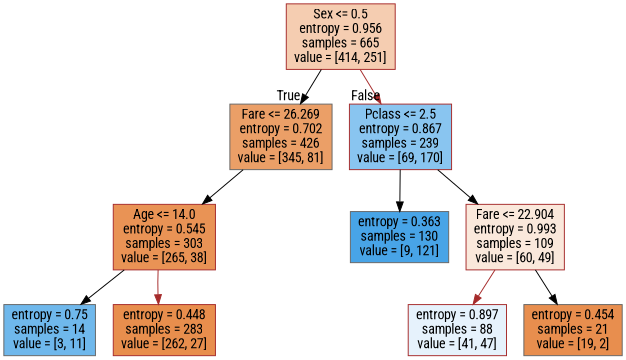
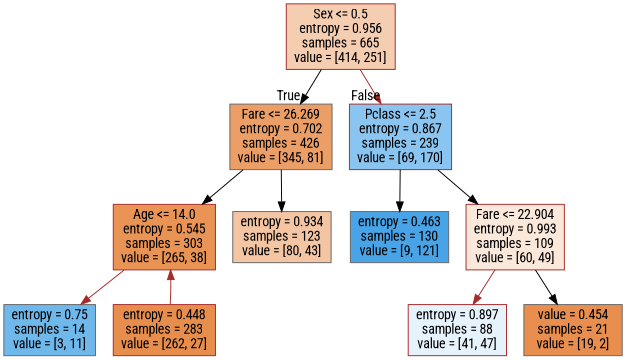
node "entropy = 0.934 samples = 123 value = [80, 43]": added
node "entropy = 0.363 samples = 130 value = [9, 121]": label "entropy = 0.363 samples = 130 value = [9, 121]" -> "entropy = 0.463 samples = 130 value = [9, 121]"
edge "Age <= 14.0 entropy = 0.545 samples = 303 value = [265, 38]" -> "entropy = 0.448 samples = 283 value = [262, 27]": reversed
edge "Age <= 14.0 entropy = 0.545 samples = 303 value = [265, 38]" -> "entropy = 0.75 samples = 14 value = [3, 11]": color black -> brown
node "entropy = 0.454 samples = 21 value = [19, 2]": label "entropy = 0.454 samples = 21 value = [19, 2]" -> "value = 0.454 samples = 21 value = [19, 2]"
